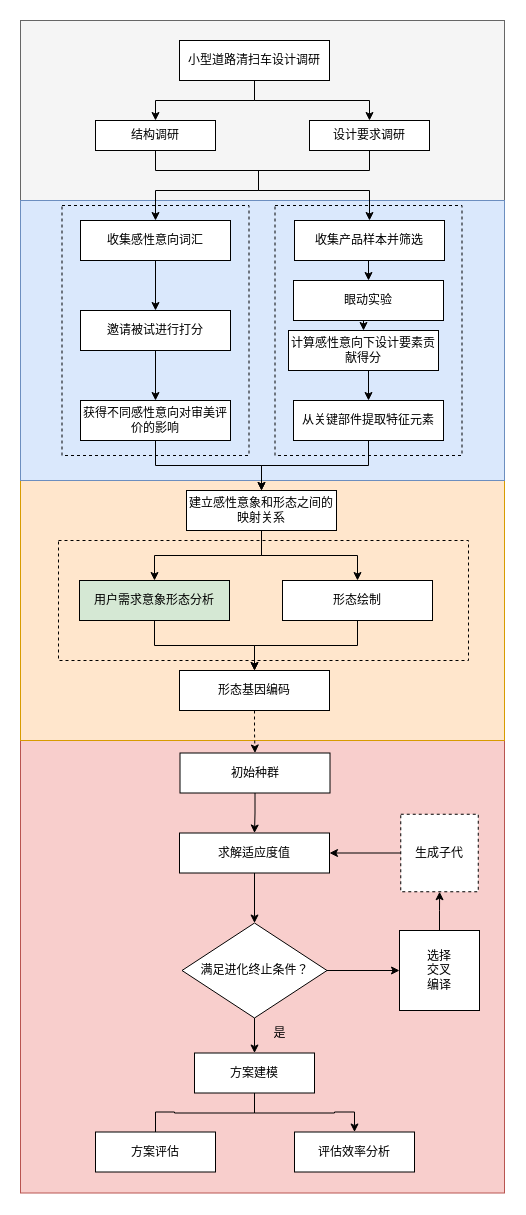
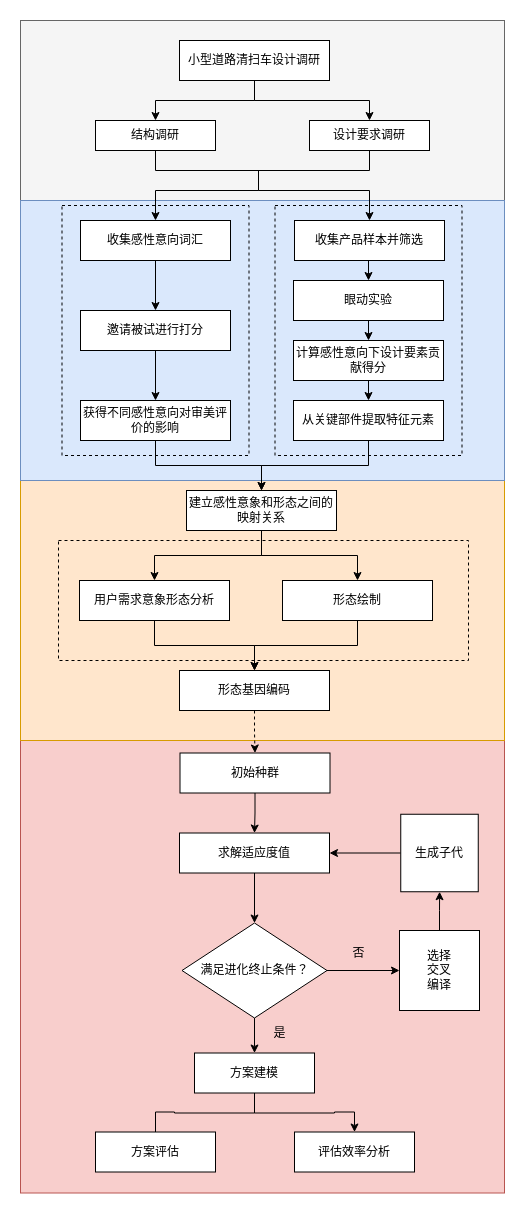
node "计算感性意向下设计要素贡献得分": moved (364, 351) -> (369, 361)
node "用户需求意象形态分析": fillcolor #d5e8d4 -> #ffffff
node "生成子代": style dashed -> solid
node "否": added
